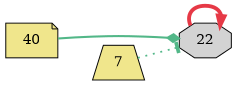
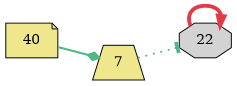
edge "40" -> "22": now "40" -> "7"
